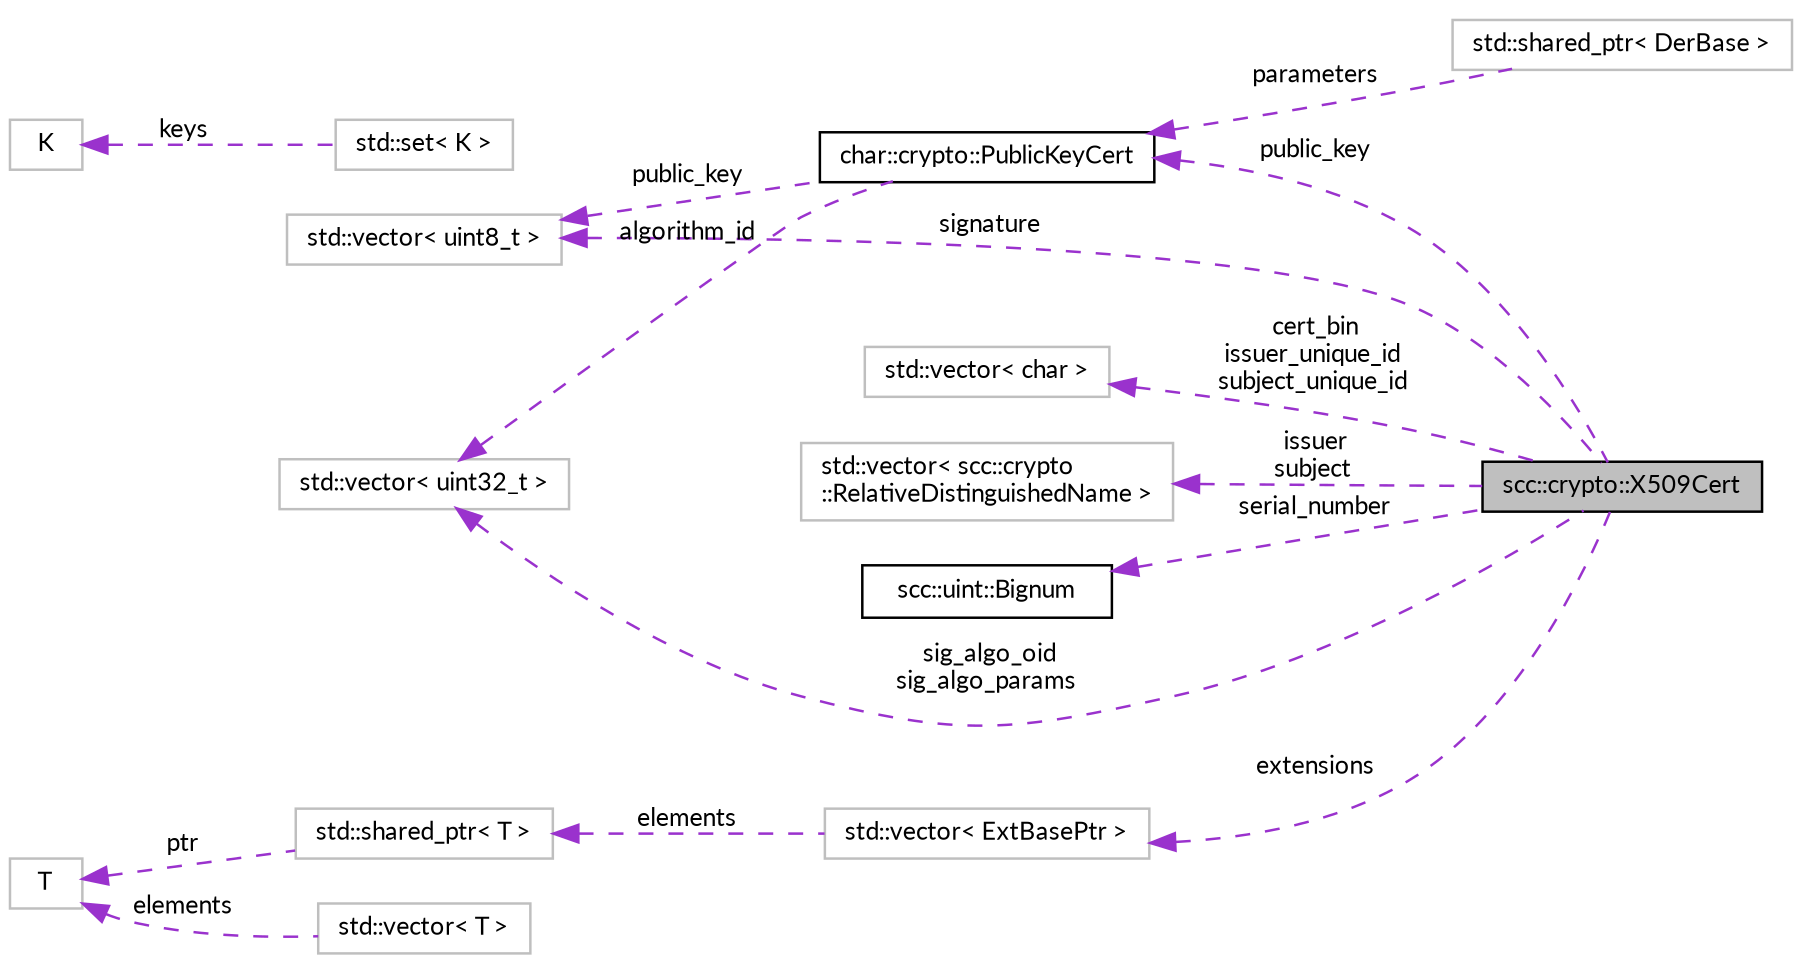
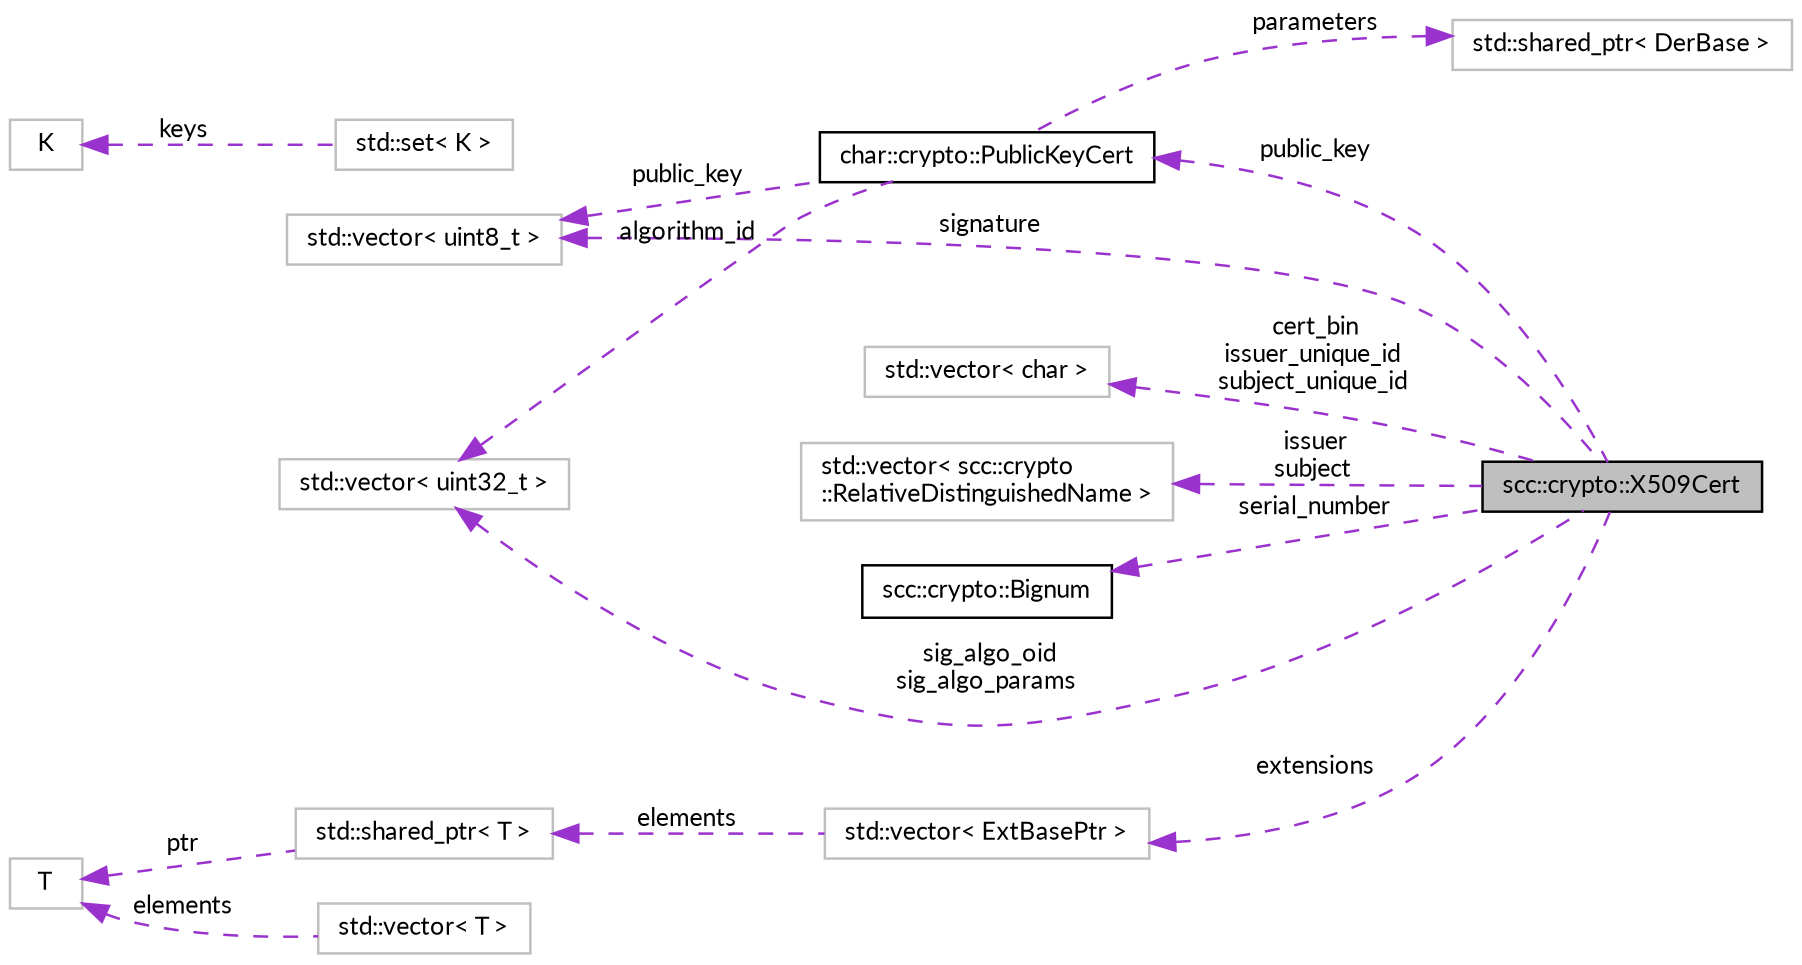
edge "std::shared_ptr< DerBase >" -> "char::crypto::PublicKeyCert": reversed
node "scc::uint::Bignum": label "scc::uint::Bignum" -> "scc::crypto::Bignum"
